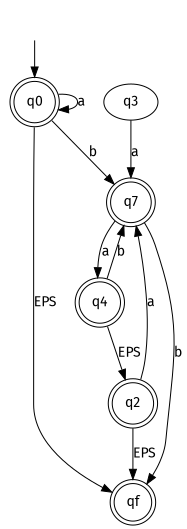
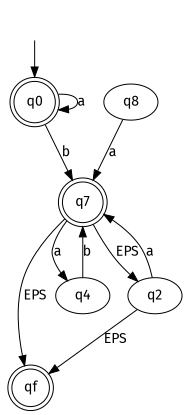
node "q3": label "q3" -> "q8"
node "q4": shape doublecircle -> ellipse
edge "q0" -> "qf": removed, label "EPS"
edge "q4" -> "q2": now "q7" -> "q2"
edge "q7" -> "qf": label "b" -> "EPS"
node "q2": shape doublecircle -> ellipse
